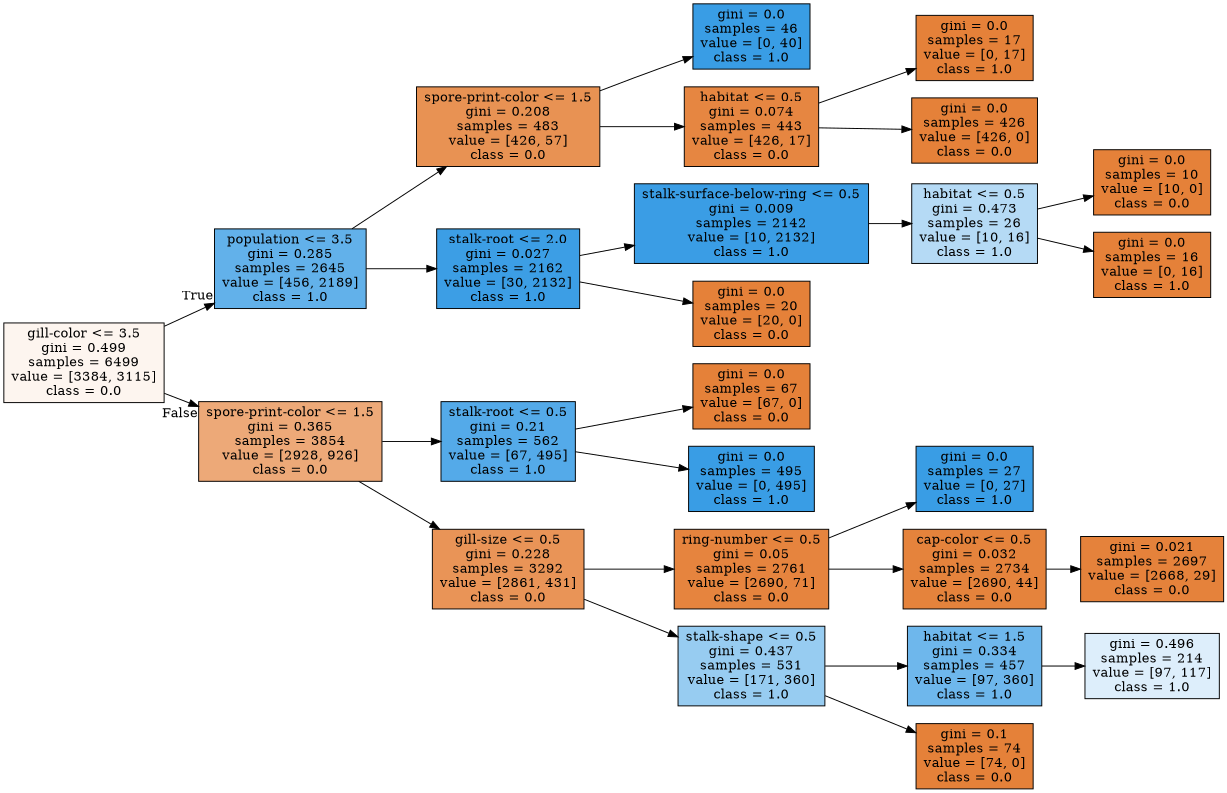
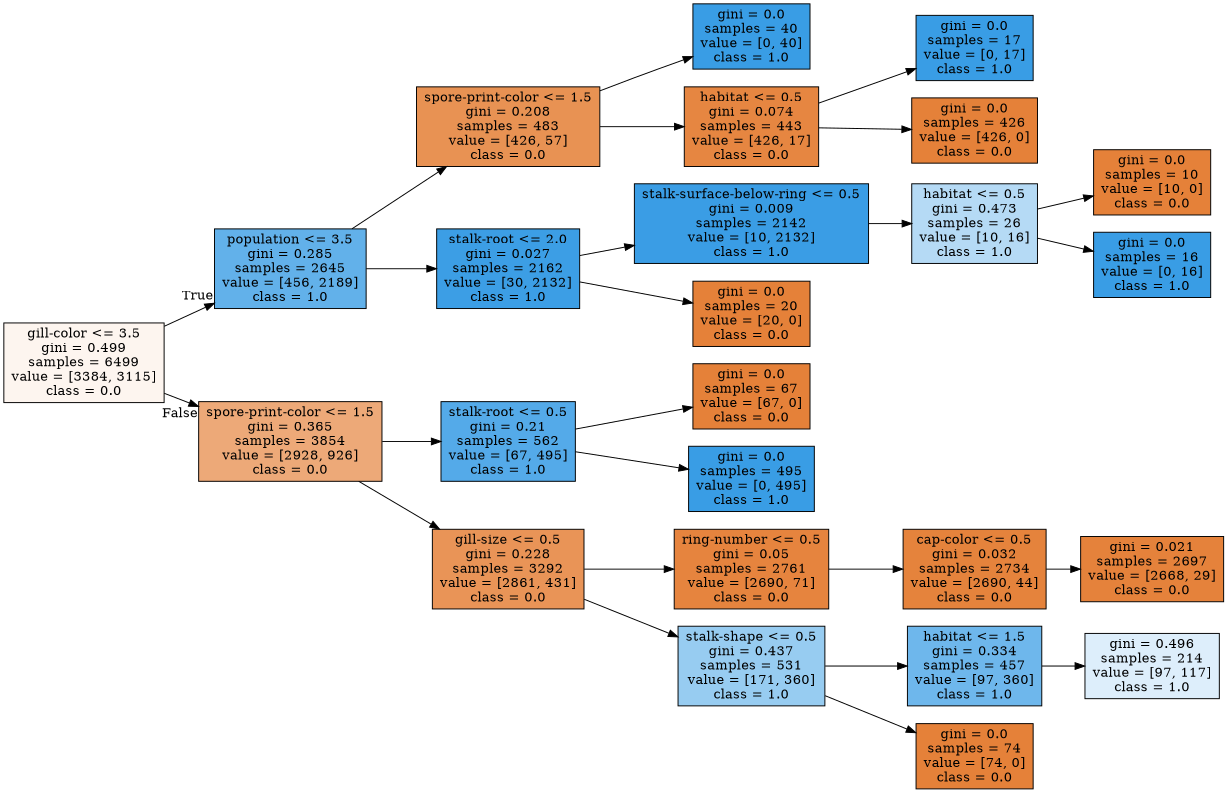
node "gini = 0.0 samples = 46 value = [0, 40] class = 1.0": label "gini = 0.0 samples = 46 value = [0, 40] class = 1.0" -> "gini = 0.0 samples = 40 value = [0, 40] class = 1.0"
node "gini = 0.0 samples = 17 value = [0, 17] class = 1.0": fillcolor #e58139 -> #399de5
node "gini = 0.0 samples = 16 value = [0, 16] class = 1.0": fillcolor #e58139 -> #399de5
node "gini = 0.0 samples = 27 value = [0, 27] class = 1.0": removed
node "gini = 0.1 samples = 74 value = [74, 0] class = 0.0": label "gini = 0.1 samples = 74 value = [74, 0] class = 0.0" -> "gini = 0.0 samples = 74 value = [74, 0] class = 0.0"
